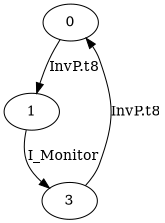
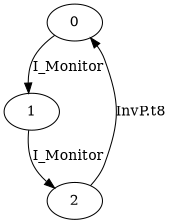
edge "0" -> "1": label "InvP.t8" -> "I_Monitor"
node "3": label "3" -> "2"
